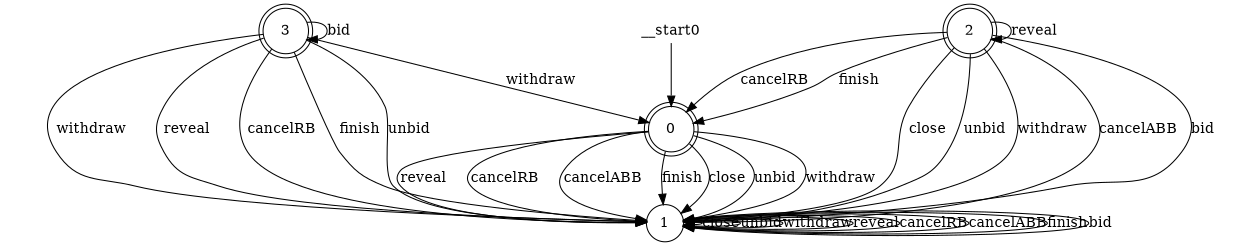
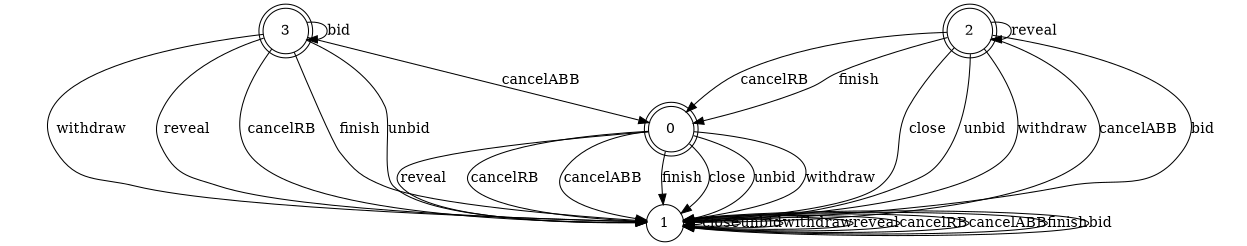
node "__start0": removed
edge "3" -> "0": label "withdraw" -> "cancelABB"
